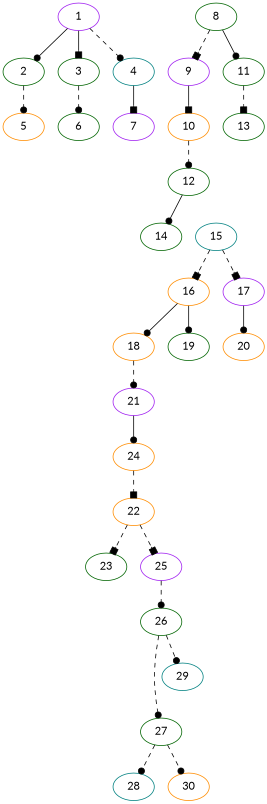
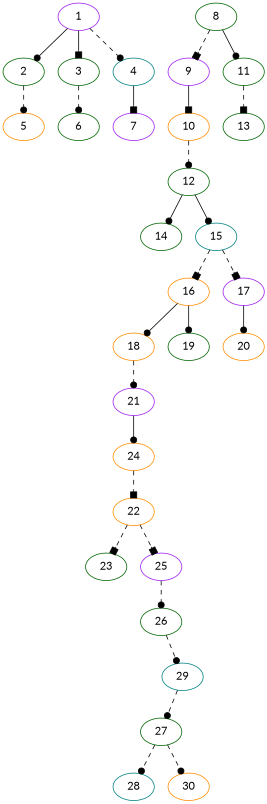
edge "12" -> "15": added
edge "26" -> "27": now "29" -> "27"
